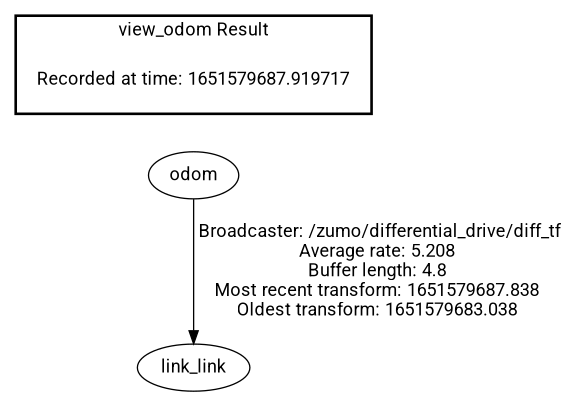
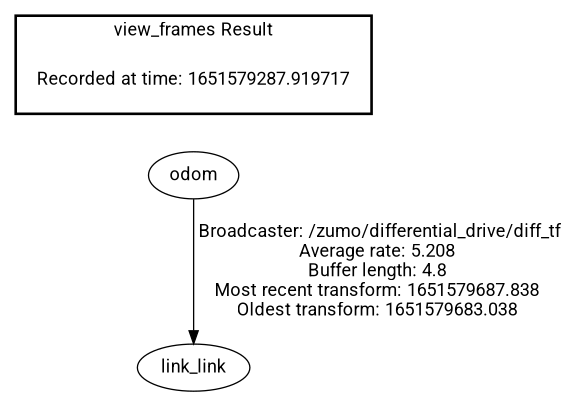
cluster "view_odom Result": label "view_odom Result" -> "view_frames Result"
node "Recorded at time: 1651579687.919717": label "Recorded at time: 1651579687.919717" -> "Recorded at time: 1651579287.919717"
